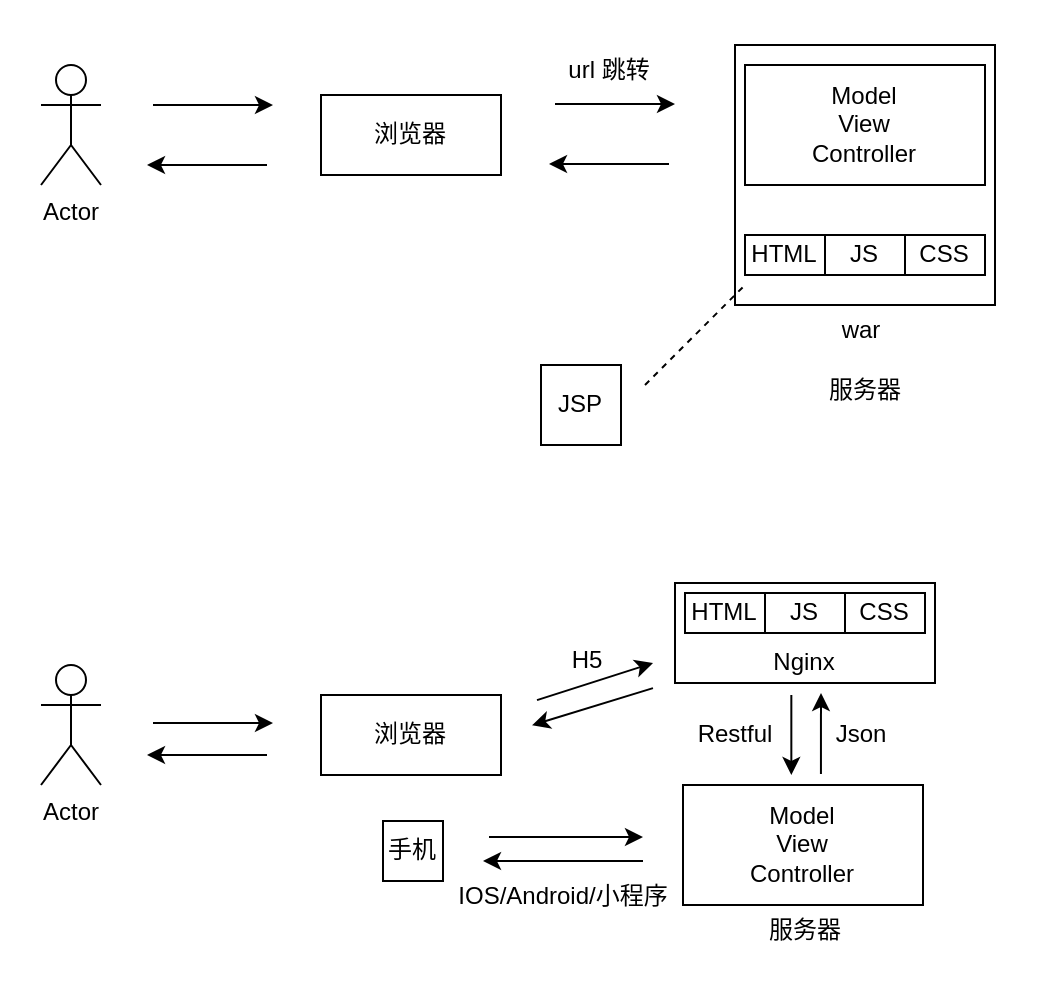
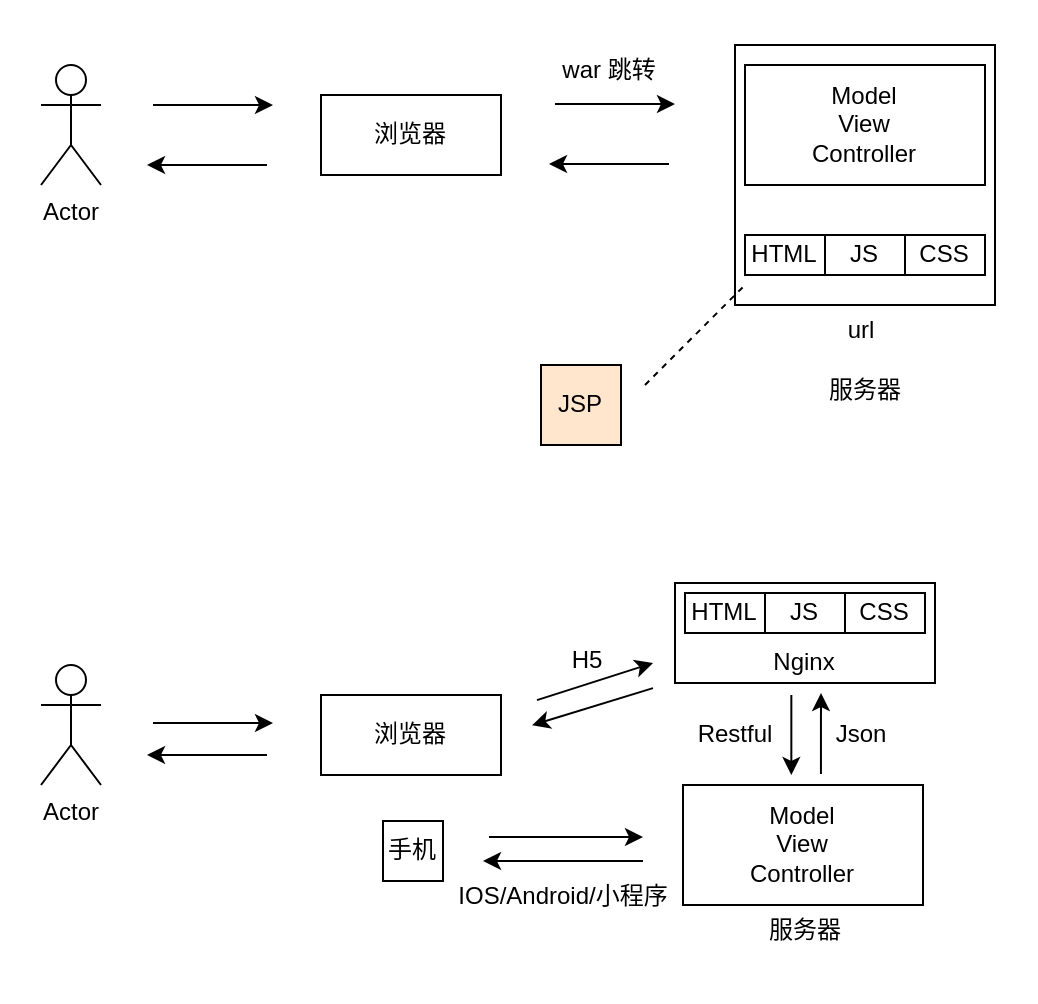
node "url 跳转": label "url 跳转" -> "war 跳转"
node "war": label "war" -> "url"
node "JSP": fillcolor #ffffff -> #ffe6cc
